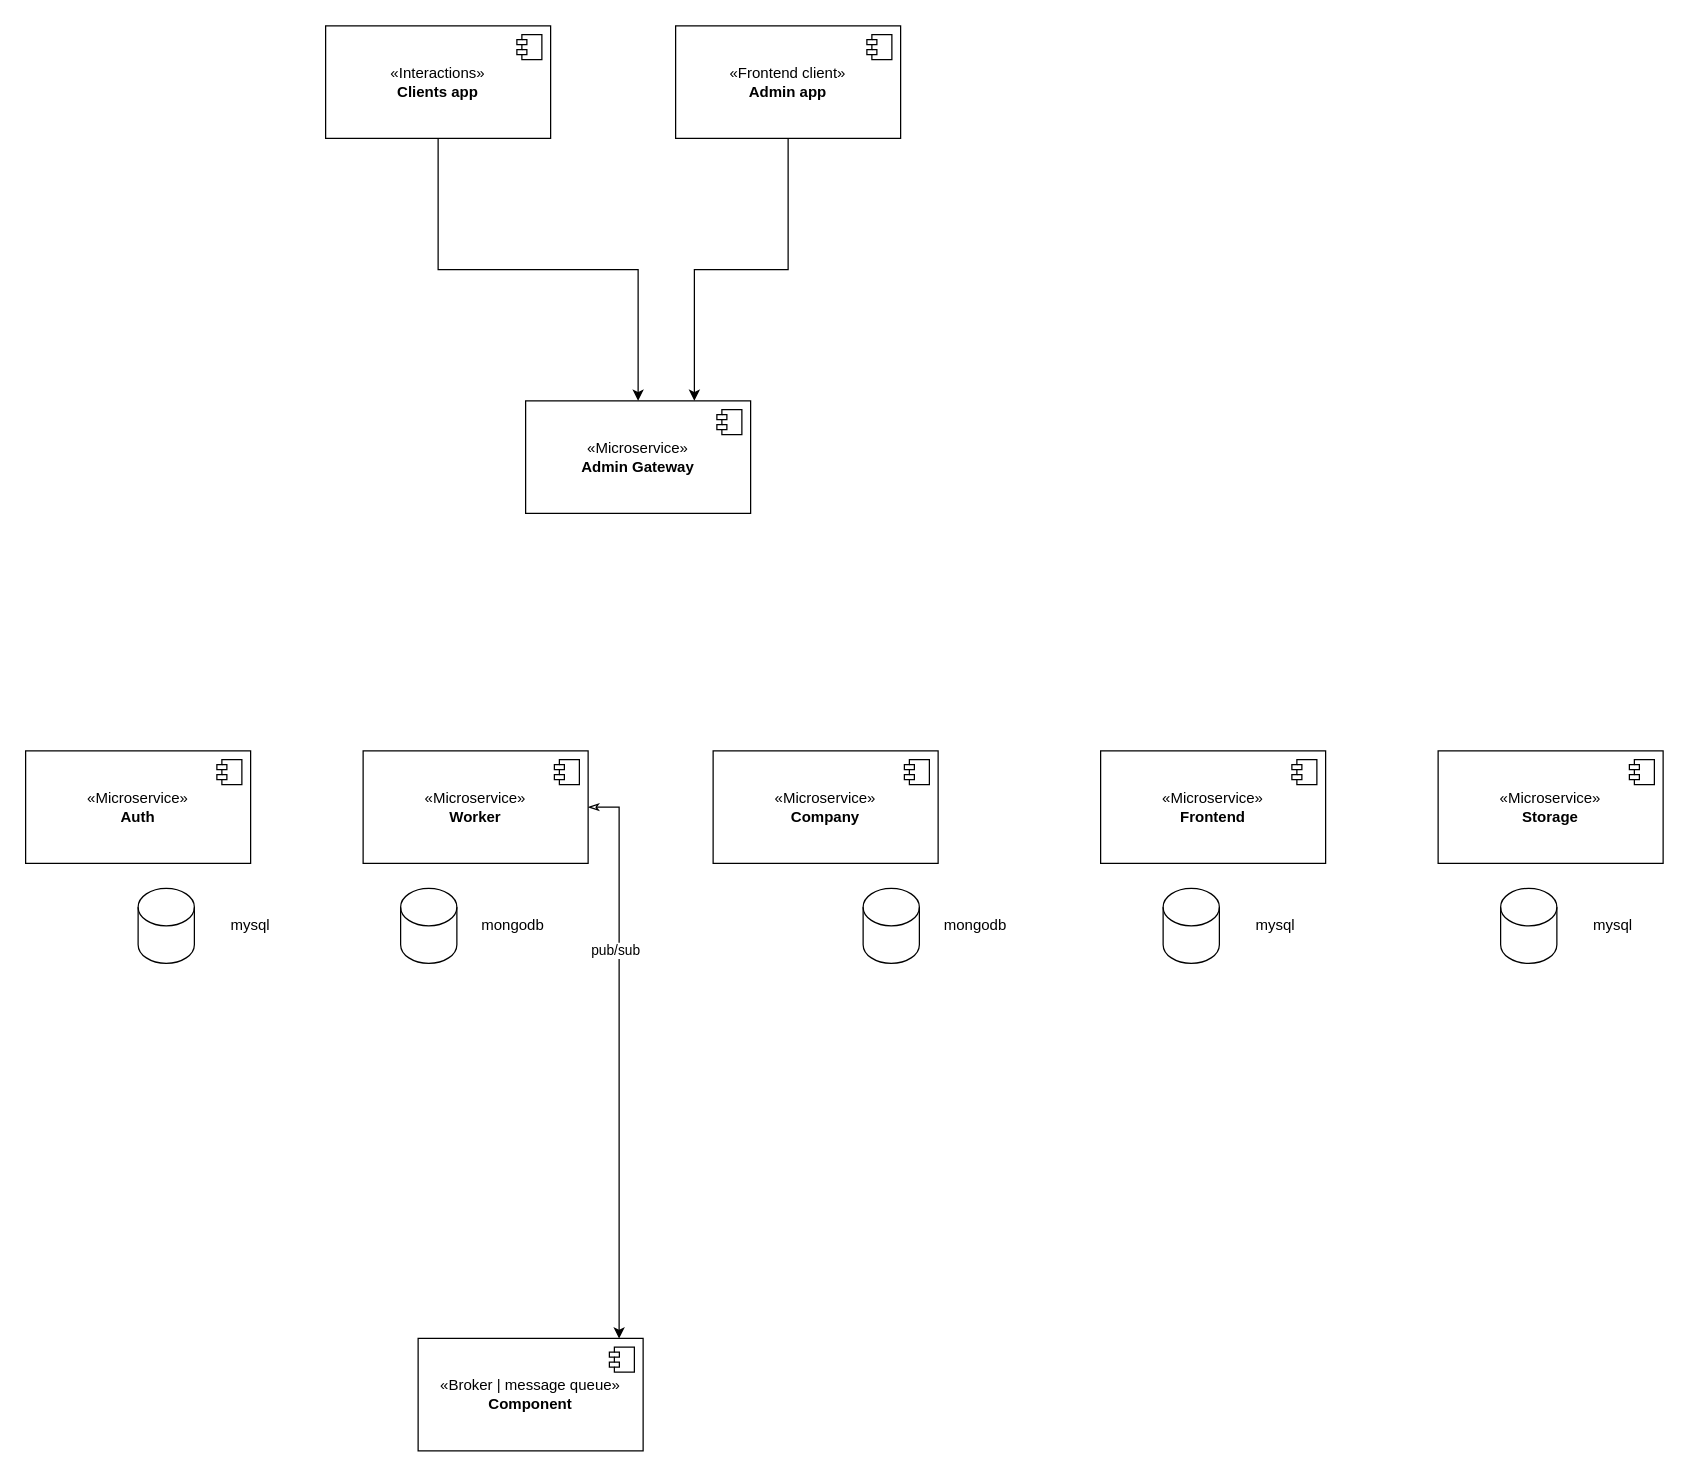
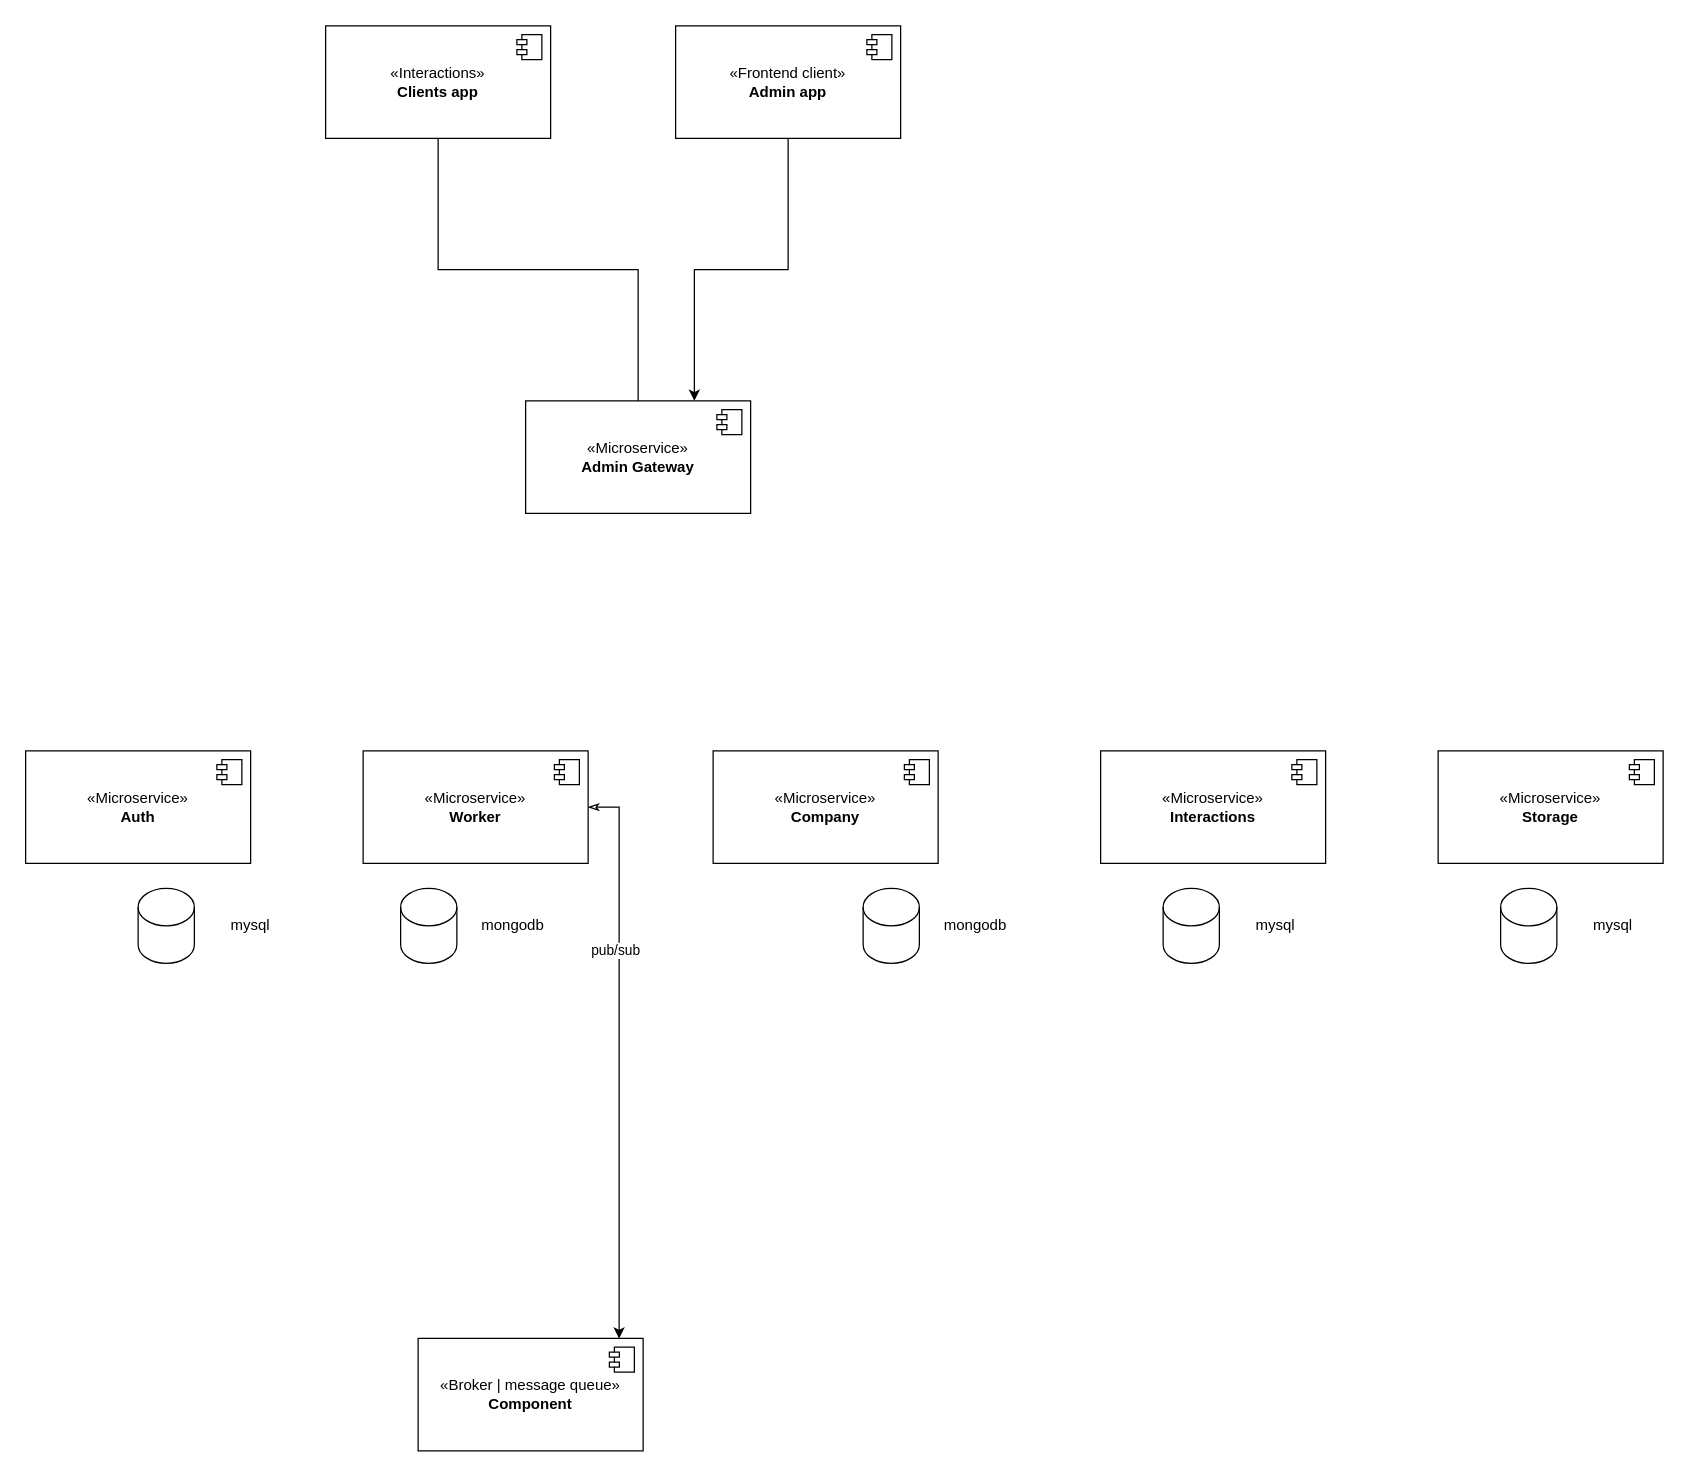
edge "«Interactions» Clients app" -> "«Microservice» Admin Gateway": arrowhead classic -> none
node "«Microservice» Frontend": label "«Microservice» Frontend" -> "«Microservice» Interactions"
